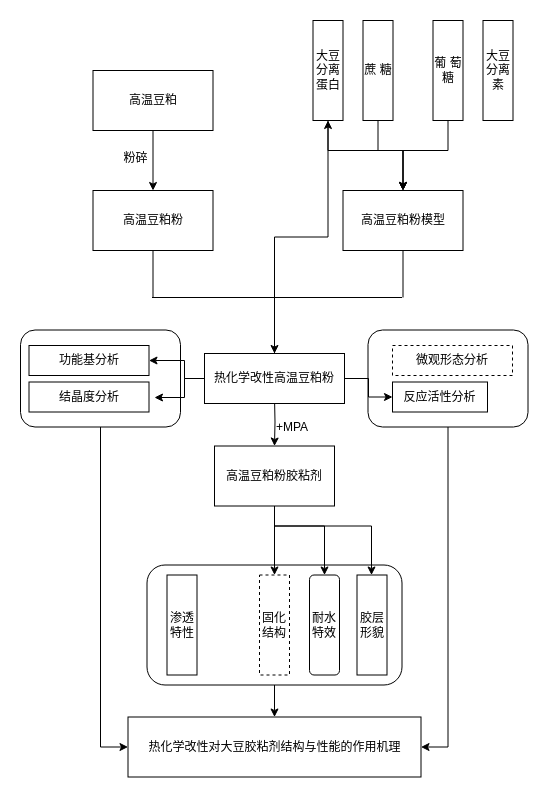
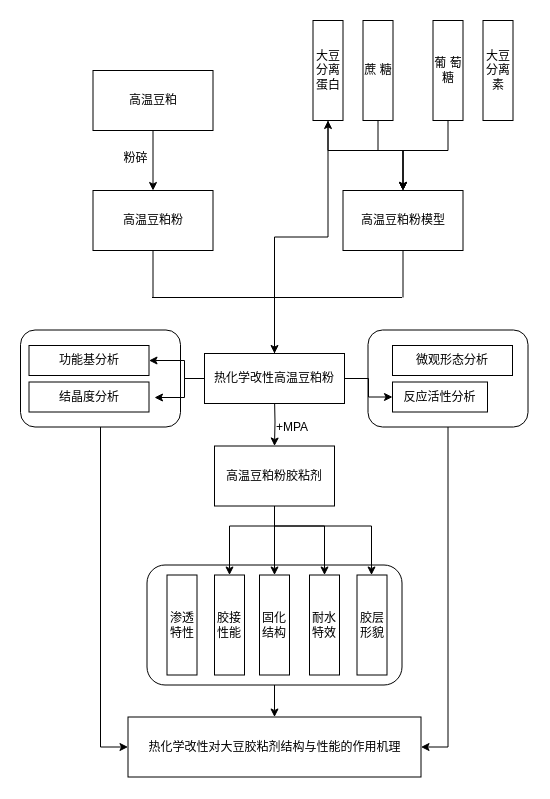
node "微观形态分析": style dashed -> solid
edge "高温豆粕粉胶粘剂" -> "胶接性能": added
node "胶接性能": added
node "固化结构": style dashed -> solid
node "耐水特效": shape rounded rectangle -> rectangle
